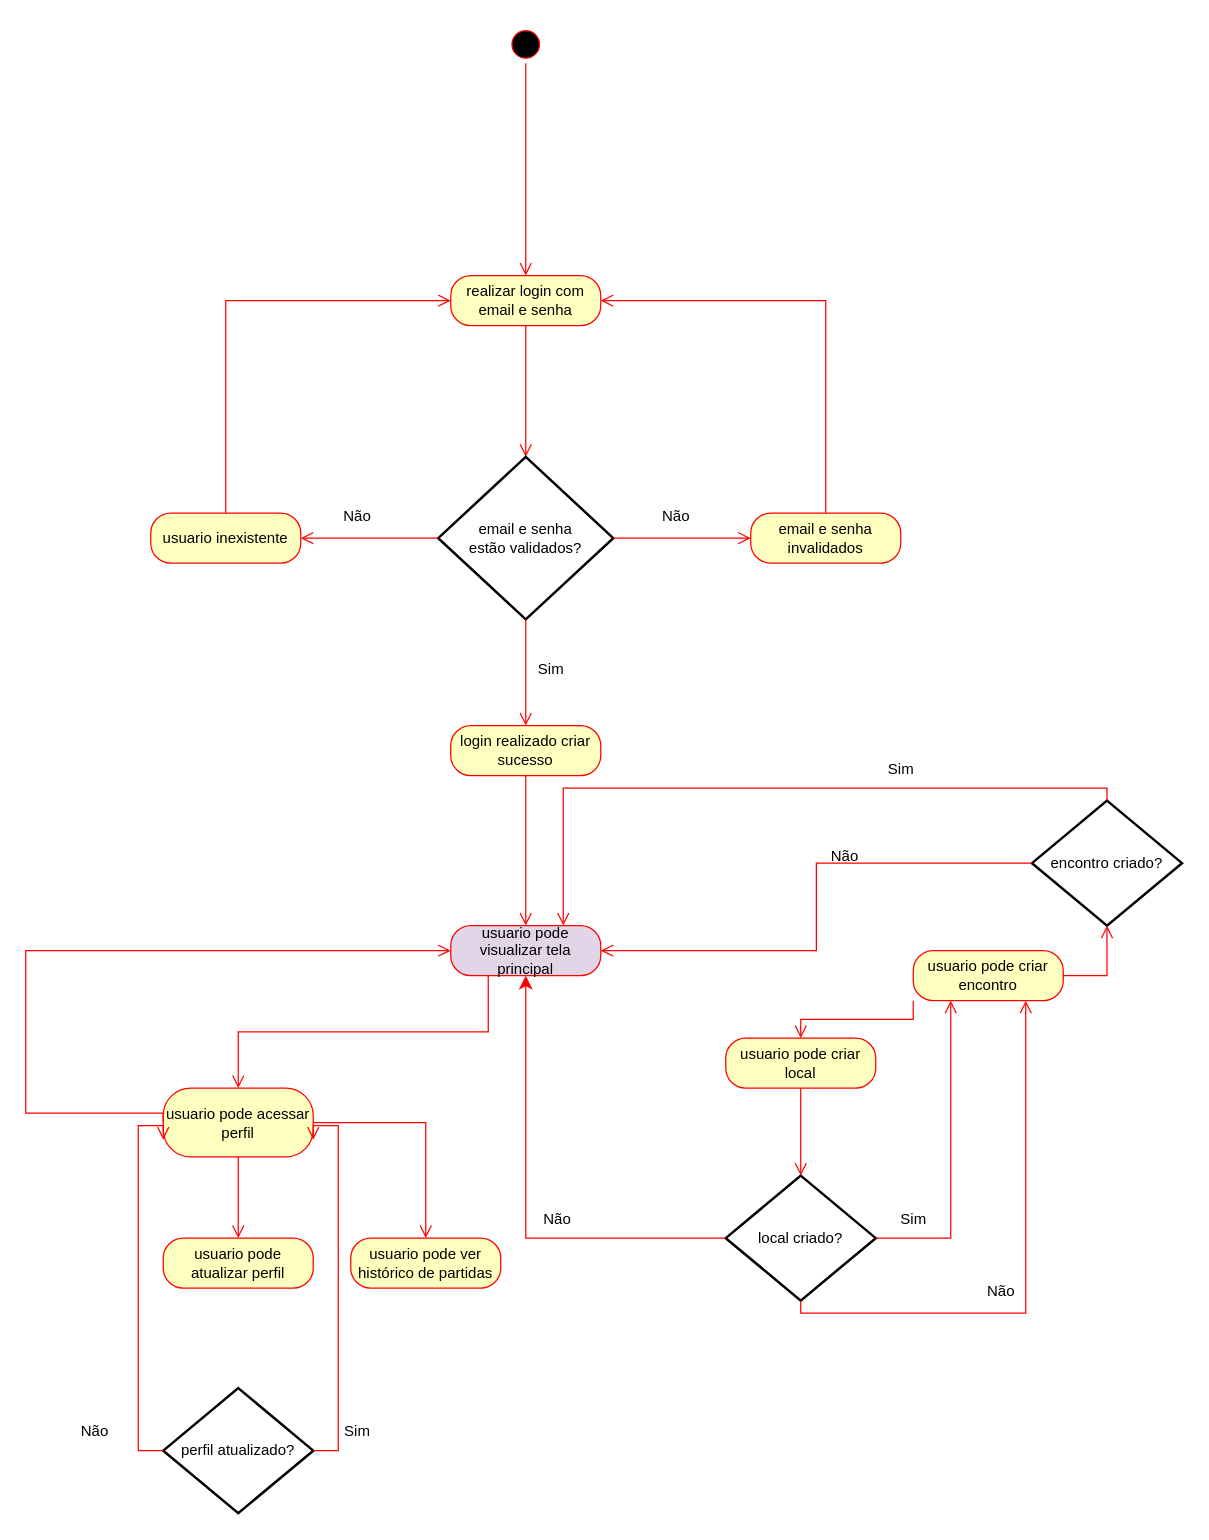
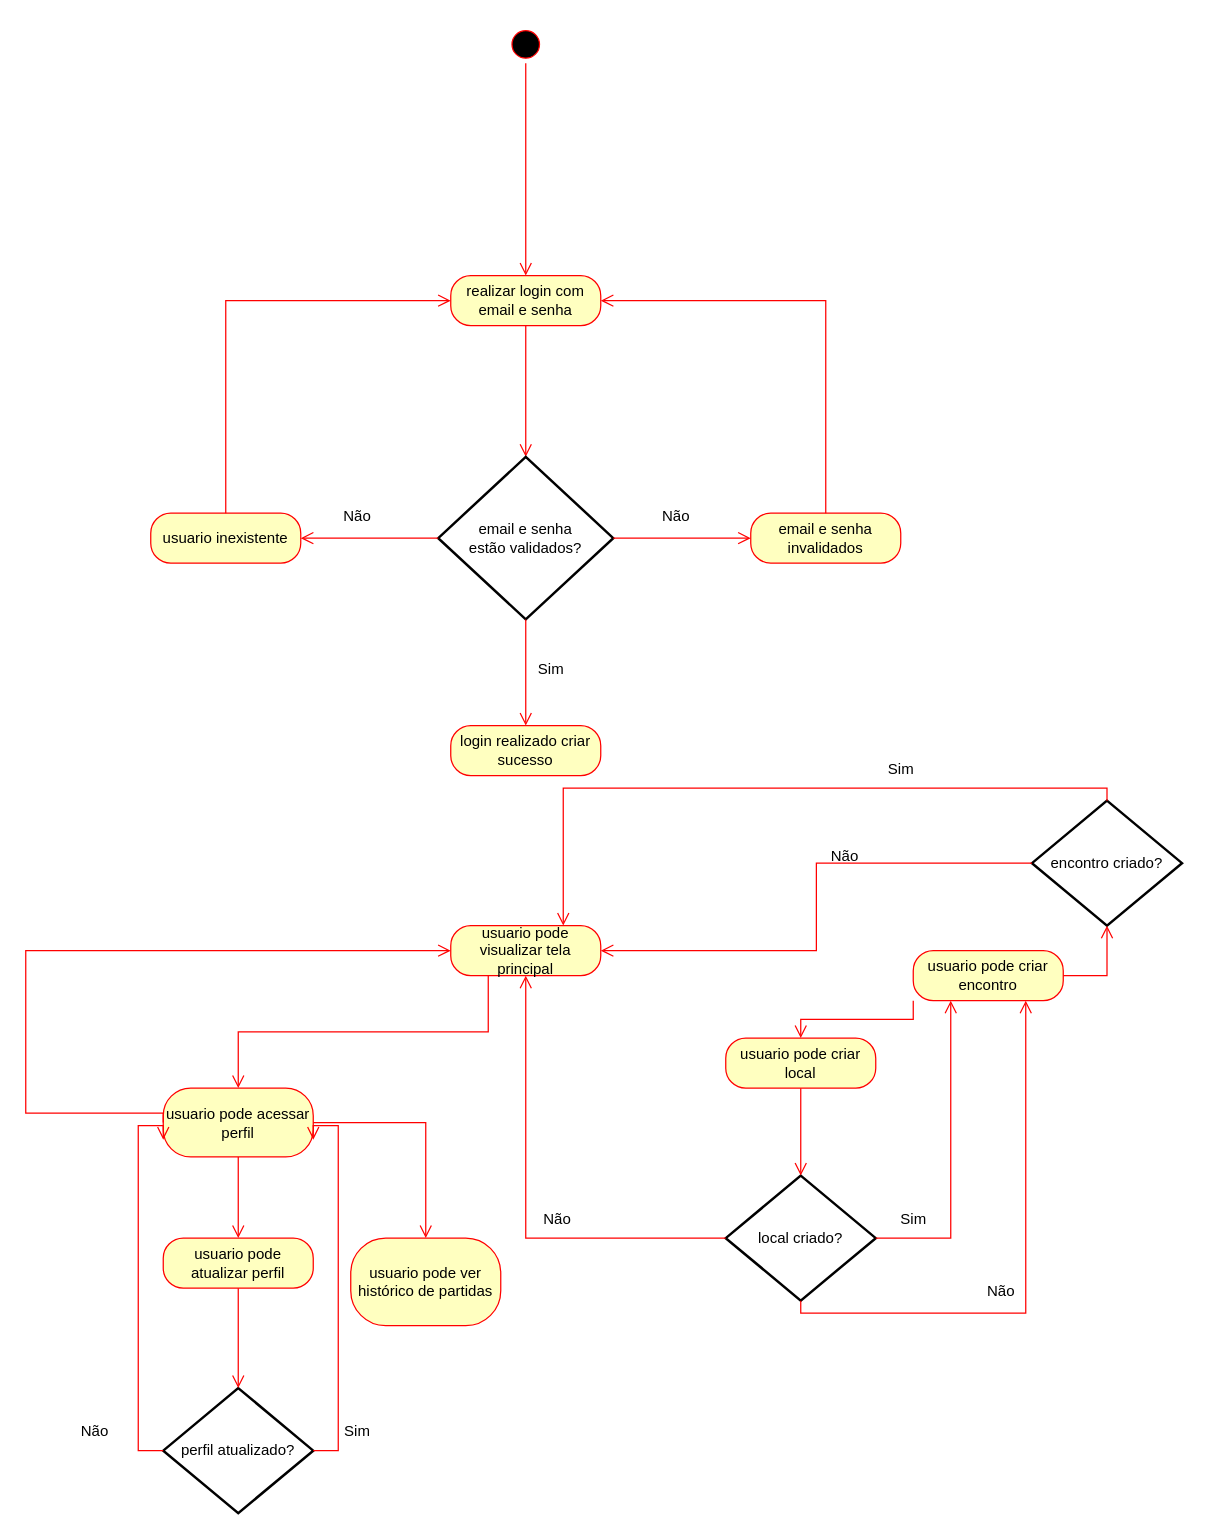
edge "login realizado criar sucesso" -> "usuario pode visualizar tela principal": removed
node "usuario pode visualizar tela principal": fillcolor #e1d5e7 -> #ffffc0
edge "local criado?" -> "usuario pode visualizar tela principal": arrowhead classic -> open
node "usuario pode ver histórico de partidas": size 150x50 -> 150x88
edge "usuario pode atualizar perfil" -> "perfil atualizado?": added
